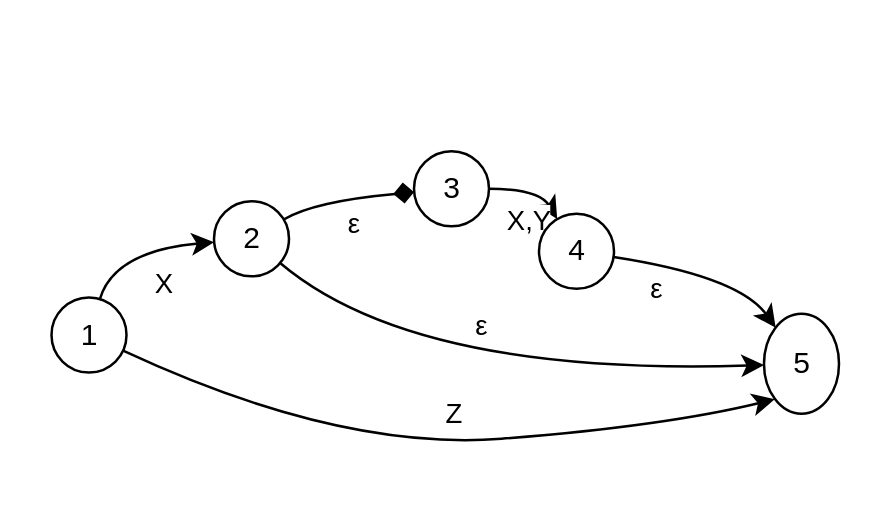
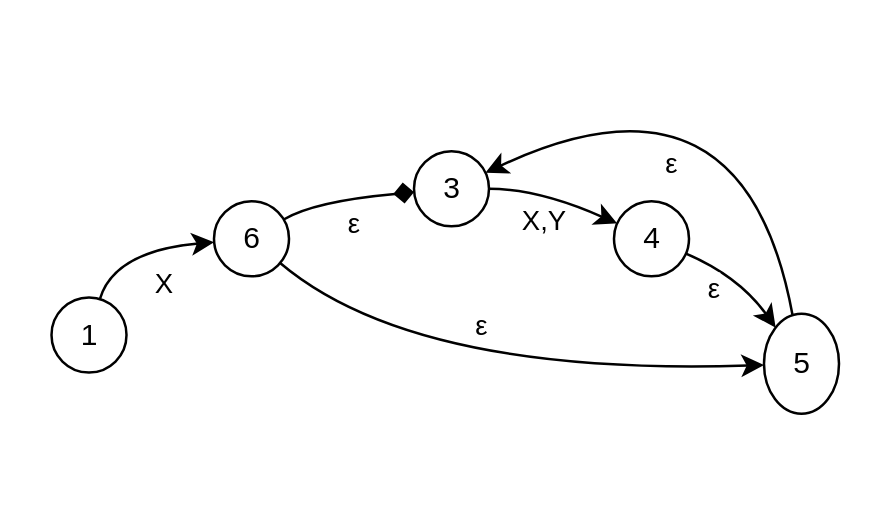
edge "5" -> "3": added, label "ε"
node "2": label "2" -> "6"
node "4": moved (576, 251) -> (651, 239)
edge "1" -> "5": removed, label "Z"
